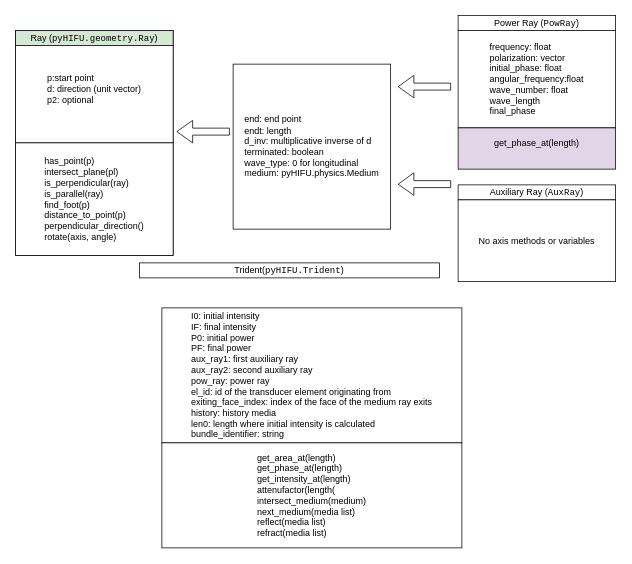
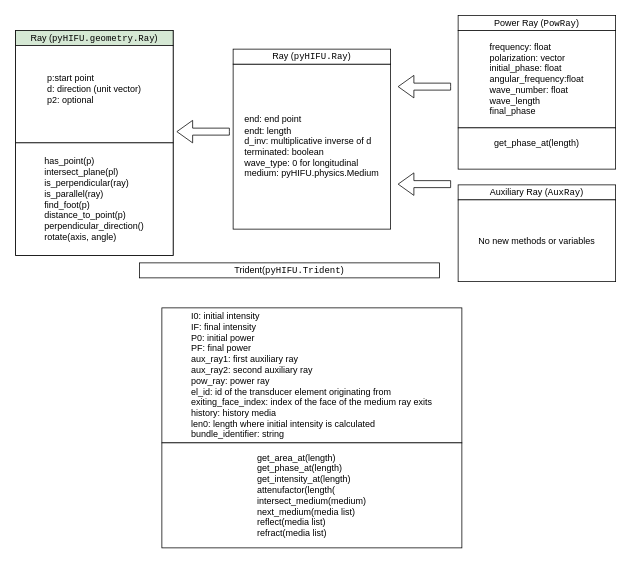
node "Ray (pyHIFU.Ray)": added
node "get_phase_at(length)": fillcolor #e1d5e7 -> #ffffff
node "No axis methods or variables": label "No axis methods or variables" -> "No new methods or variables"
